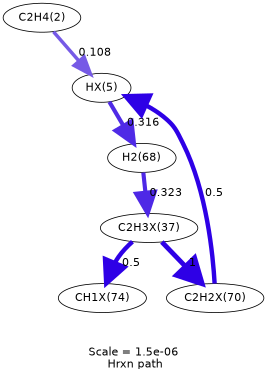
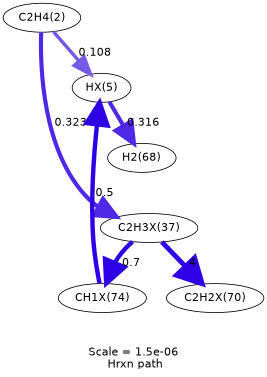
edge "H2(68)" -> "C2H3X(37)": now "C2H4(2)" -> "C2H3X(37)"
edge "C2H2X(70)" -> "HX(5)": now "CH1X(74)" -> "HX(5)"
edge "C2H3X(37)" -> "CH1X(74)": label " 0.5" -> " 0.7"
edge "C2H3X(37)" -> "C2H2X(70)": label " 1" -> " 4"
